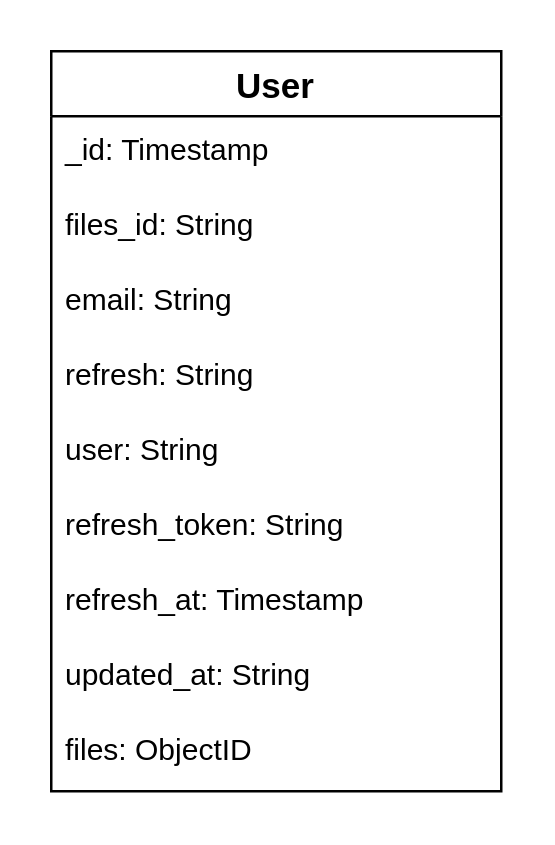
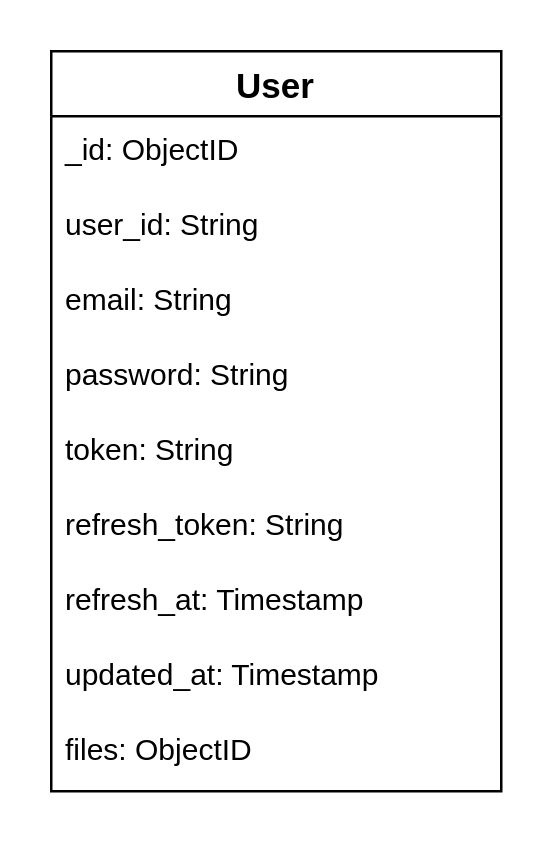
node "_id: Timestamp": label "_id: Timestamp" -> "_id: ObjectID"
node "files_id: String": label "files_id: String" -> "user_id: String"
node "refresh: String": label "refresh: String" -> "password: String"
node "user: String": label "user: String" -> "token: String"
node "updated_at: String": label "updated_at: String" -> "updated_at: Timestamp"
